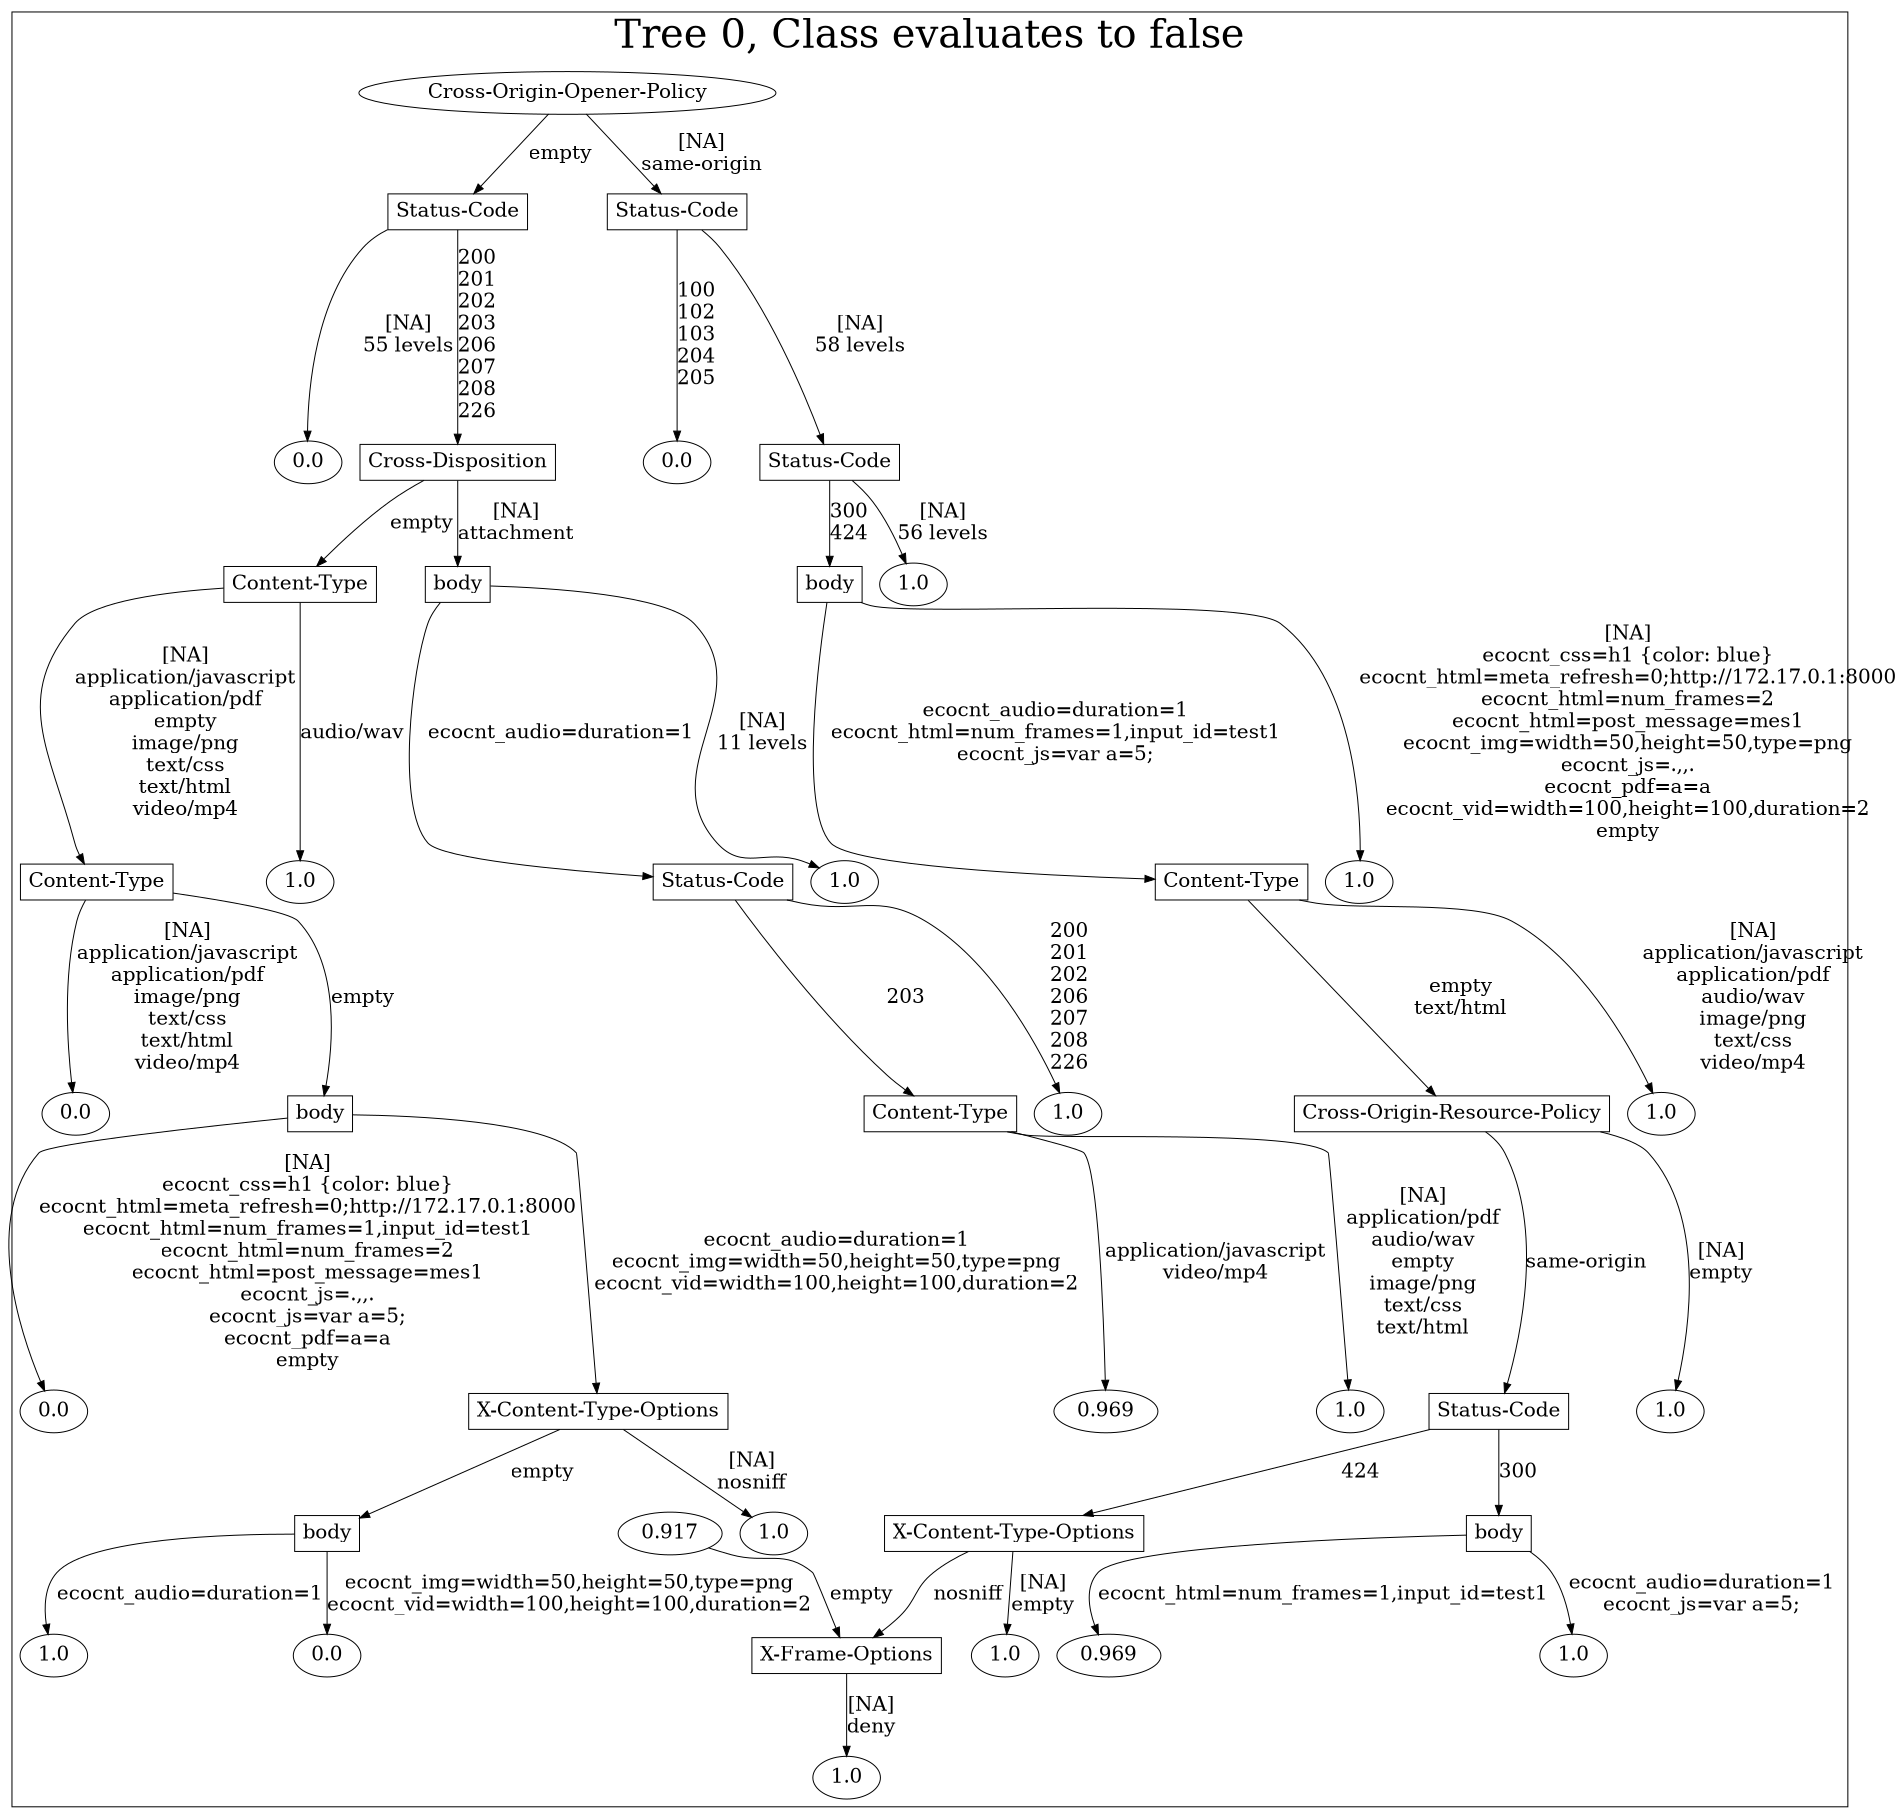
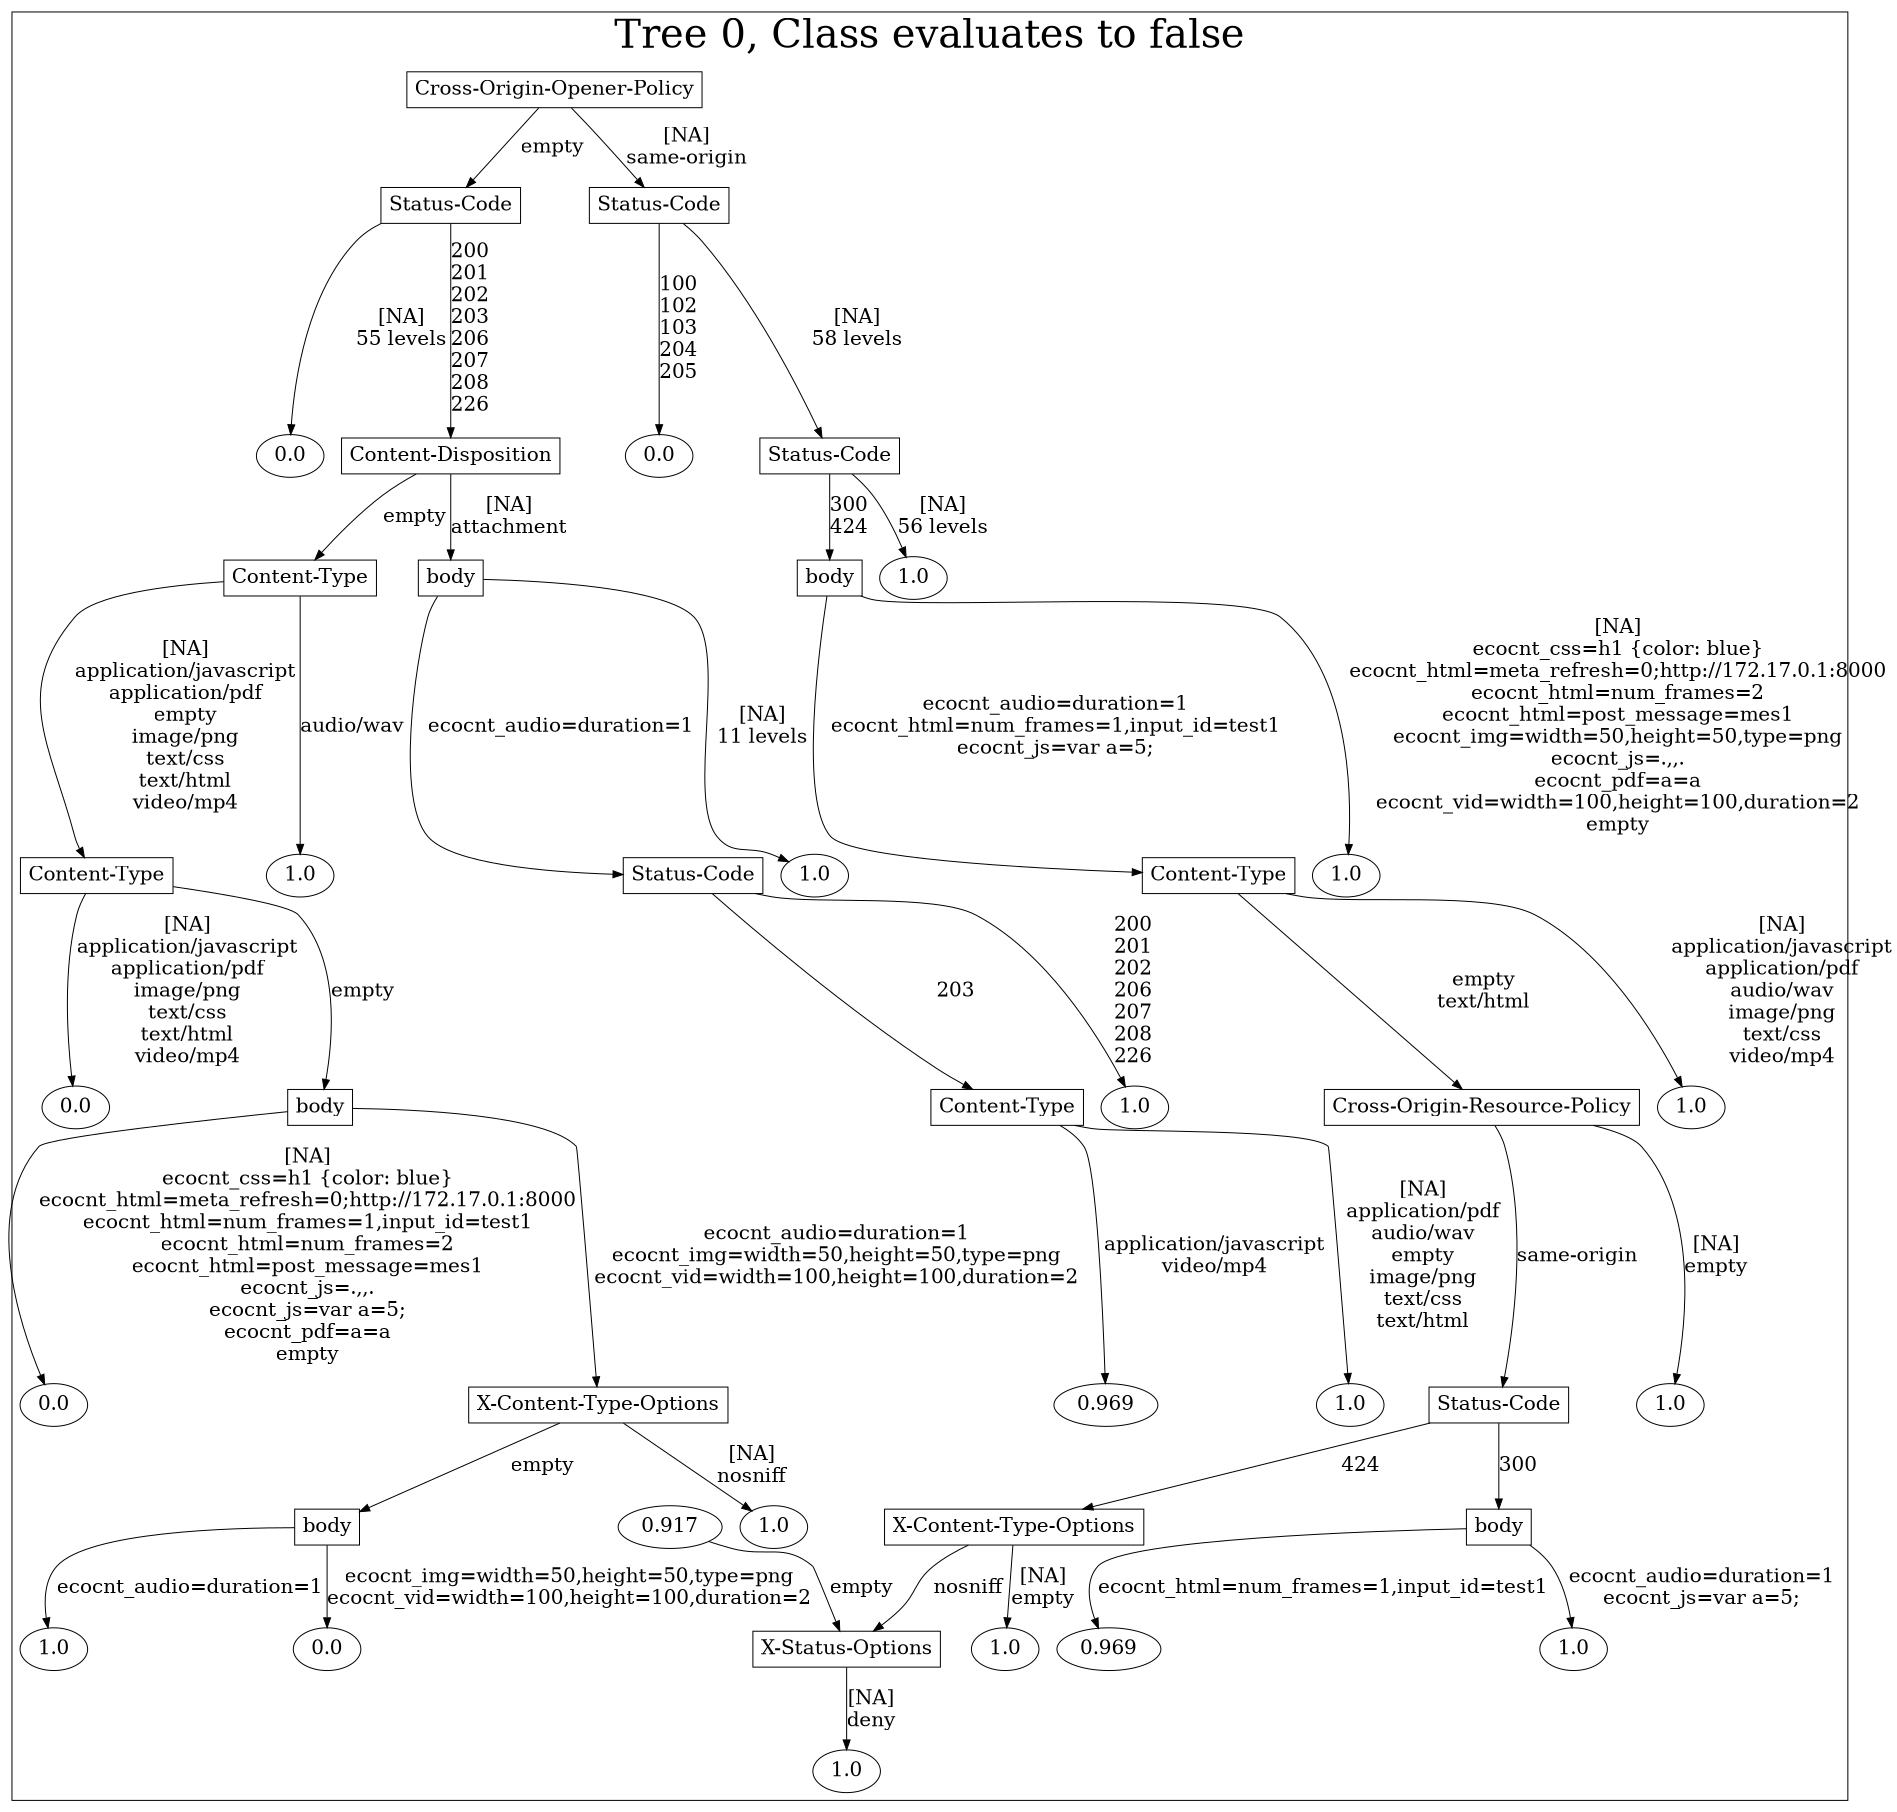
node "Cross-Origin-Opener-Policy": shape ellipse -> box
node "Cross-Disposition": label "Cross-Disposition" -> "Content-Disposition"
node "X-Frame-Options": label "X-Frame-Options" -> "X-Status-Options"
